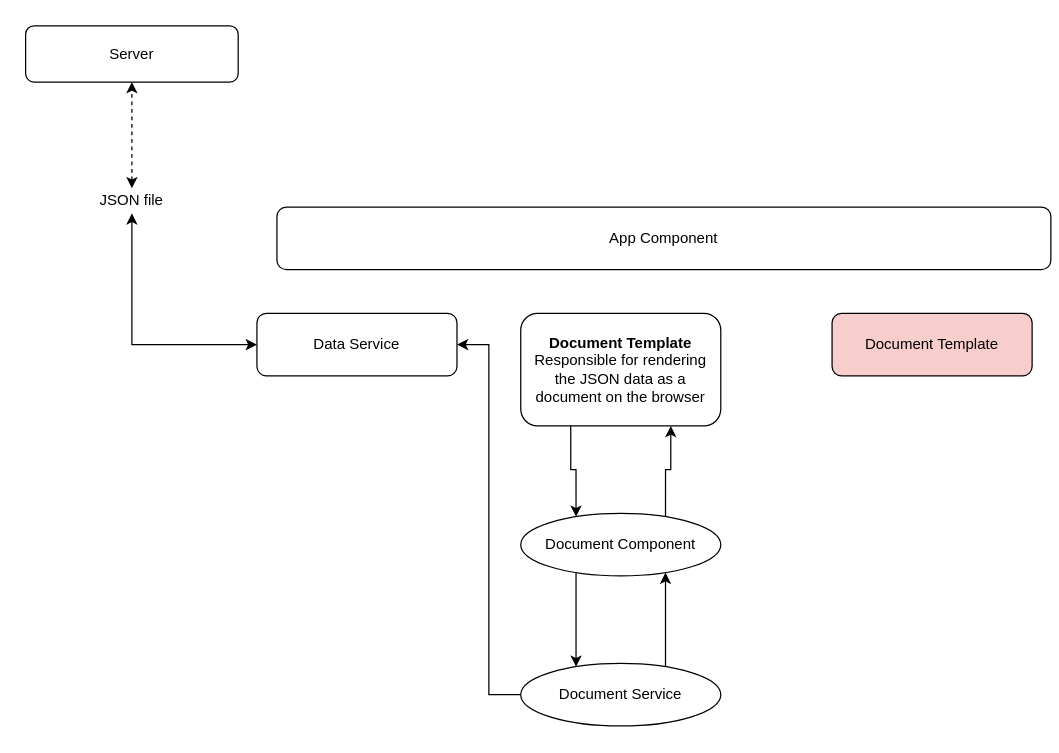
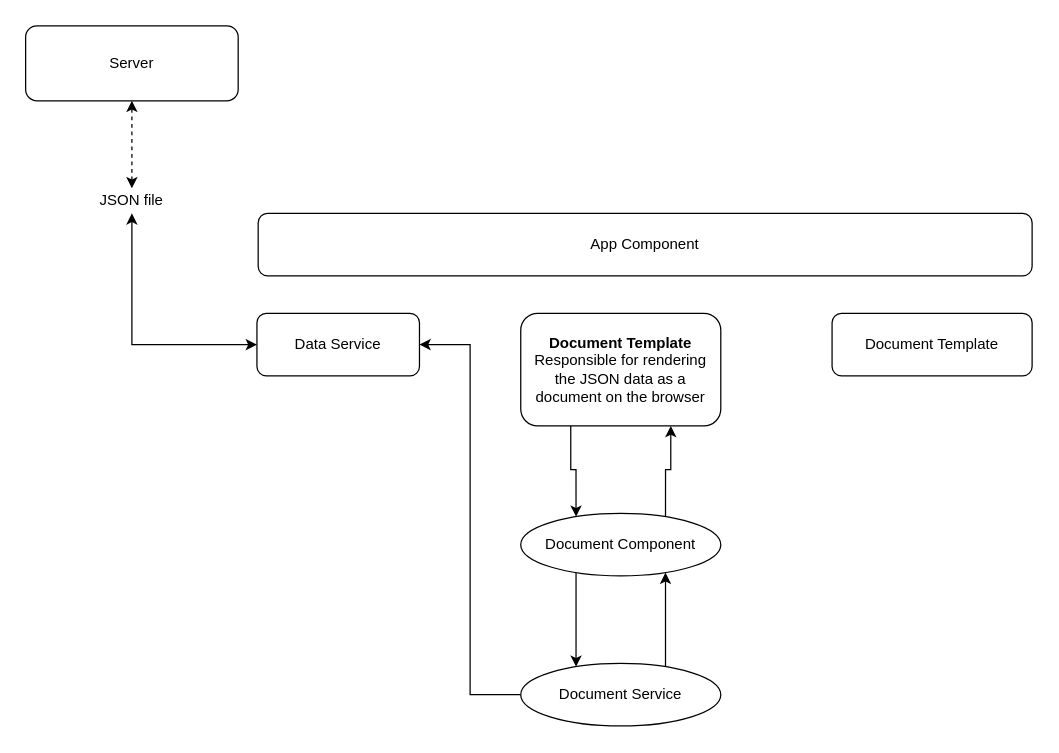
node "Server": size 213x56 -> 213x75
node "App Component": moved (664, 238) -> (645, 244)
node "Data Service": size 200x63 -> 163x63
node "Document Template": fillcolor #f8cecc -> #ffffff
